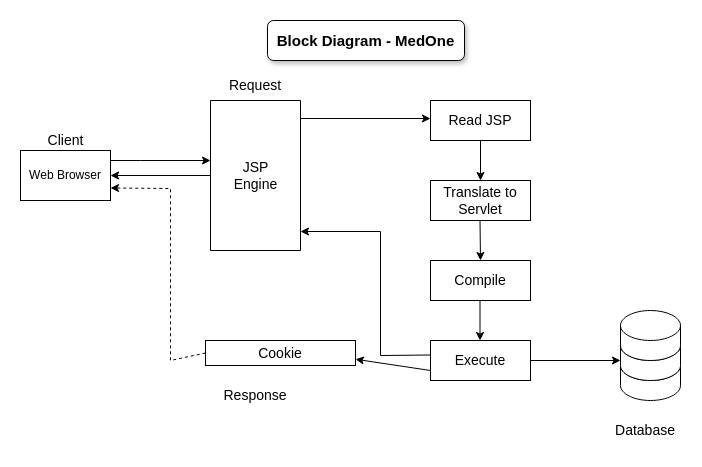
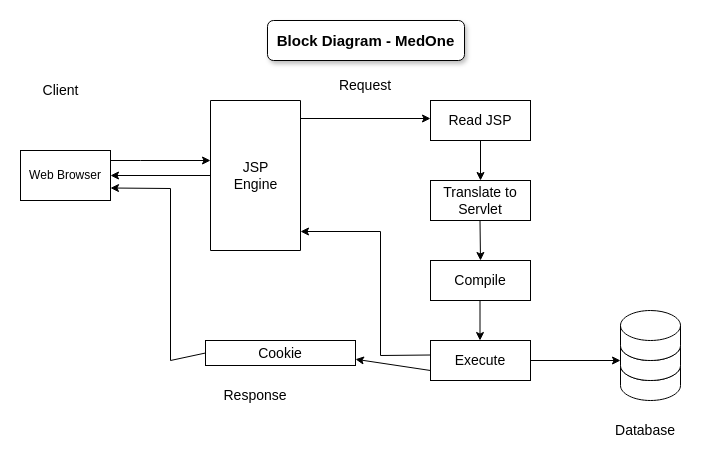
node "Request": moved (256, 86) -> (366, 86)
node "Client": moved (66, 141) -> (61, 91)
edge "Cookie" -> "Web Browser": style dashed -> solid
